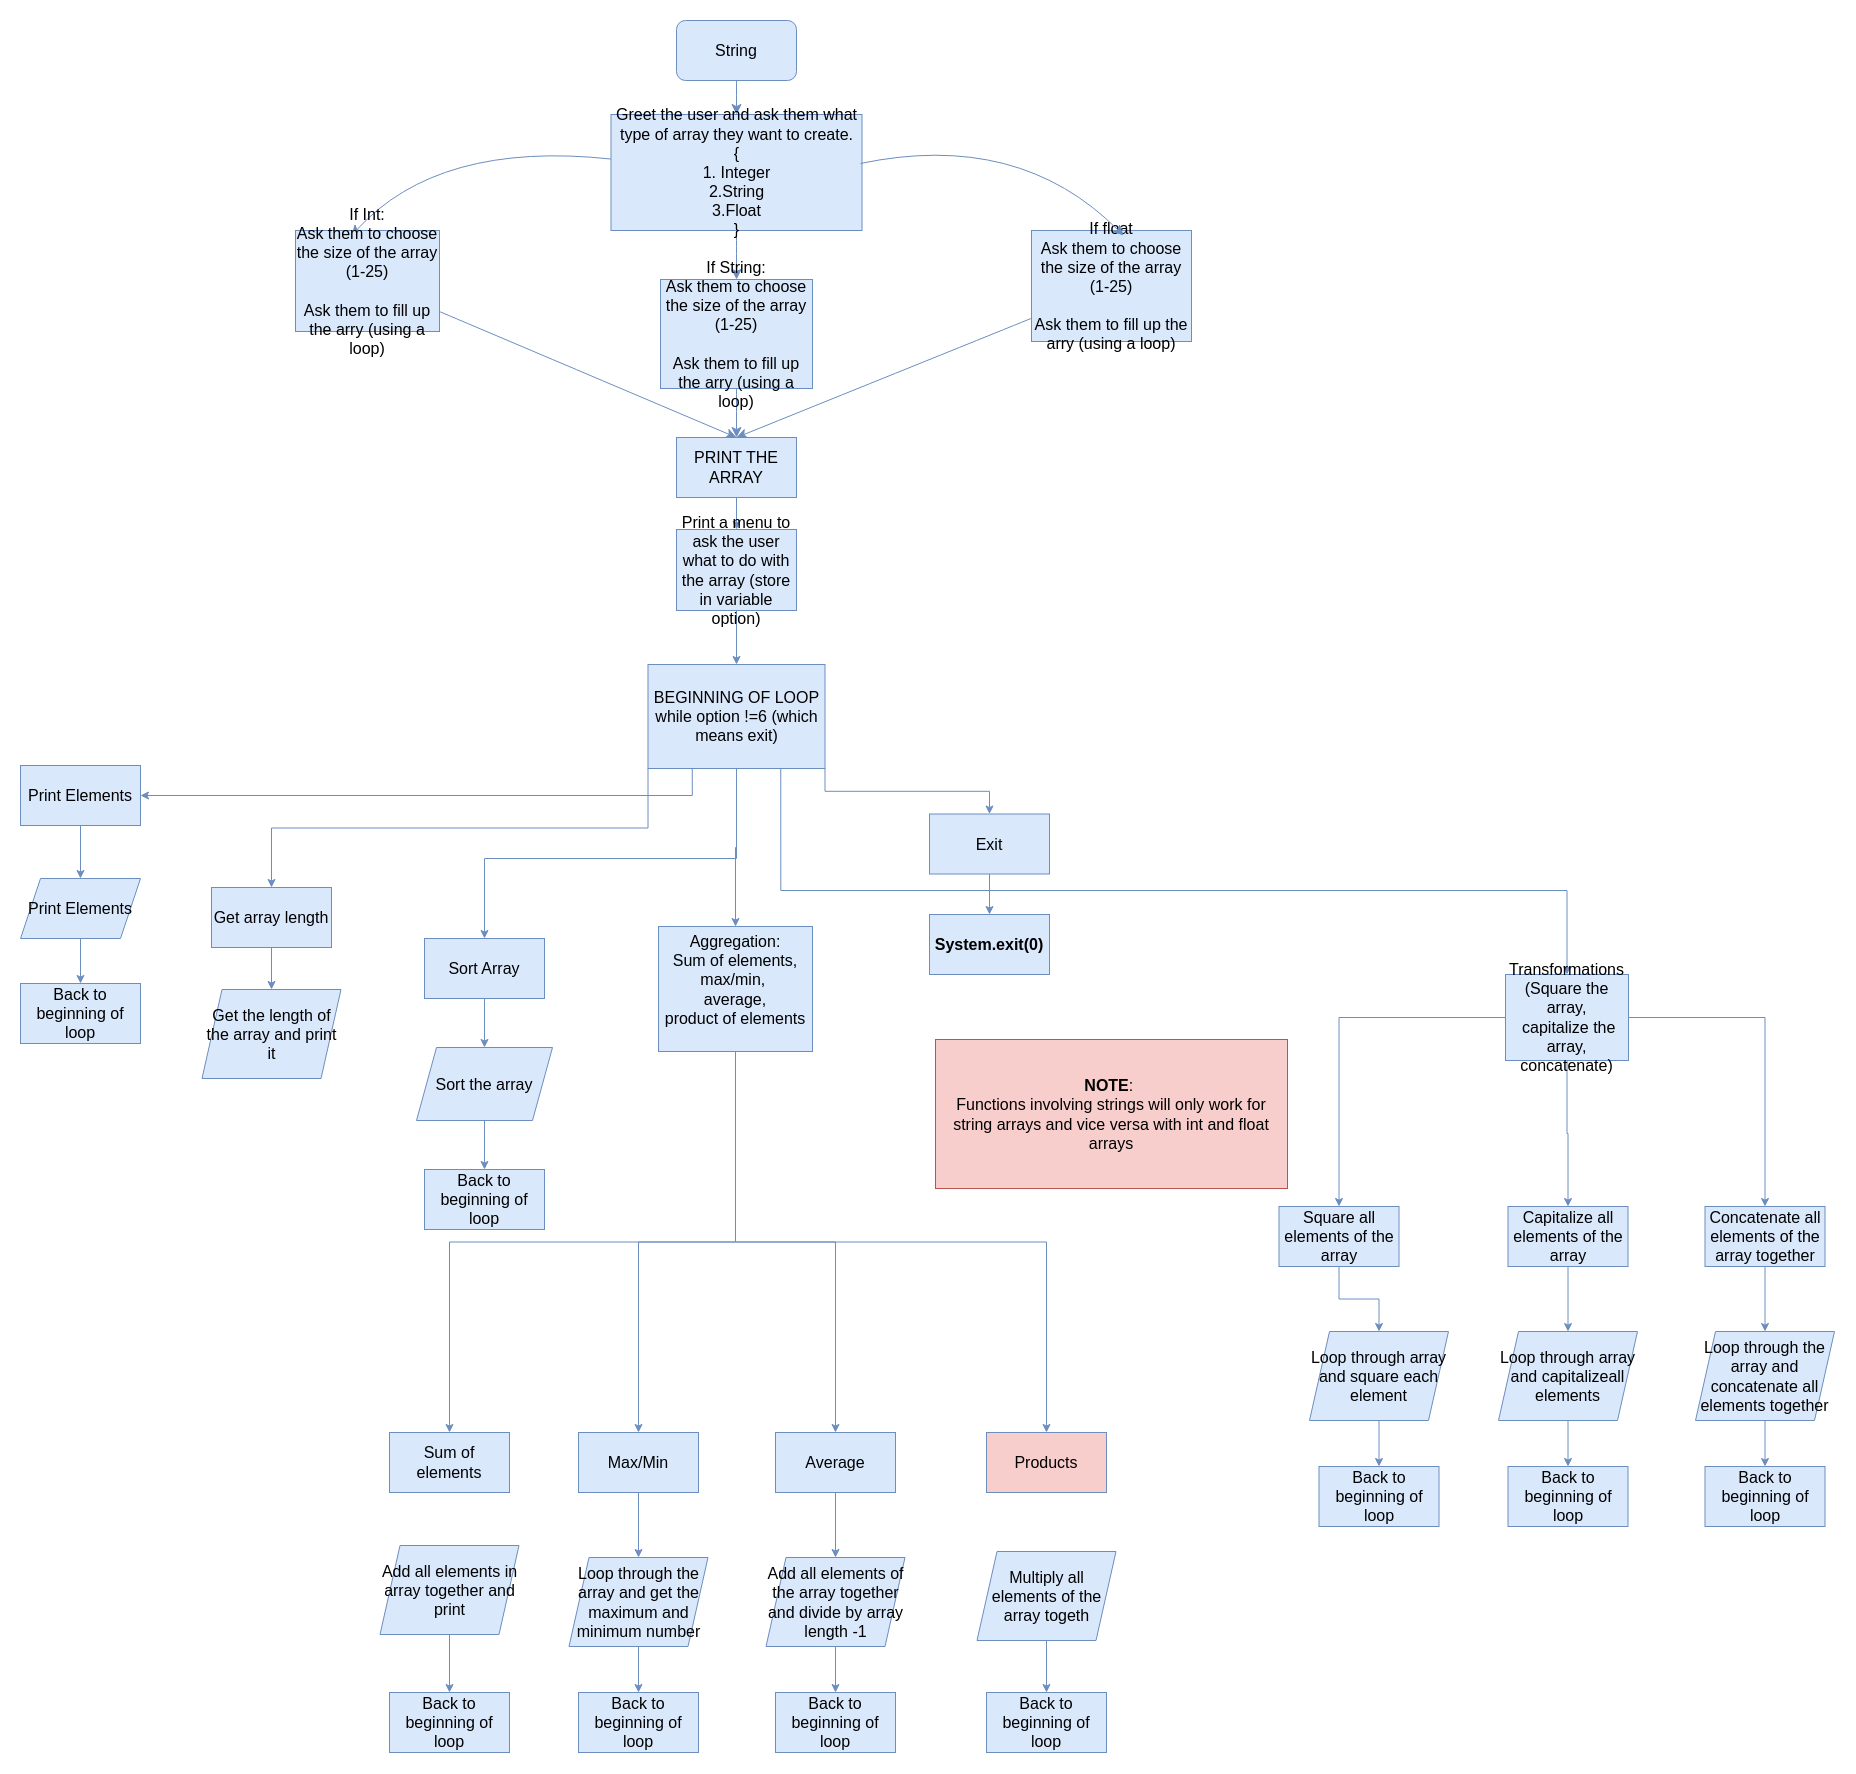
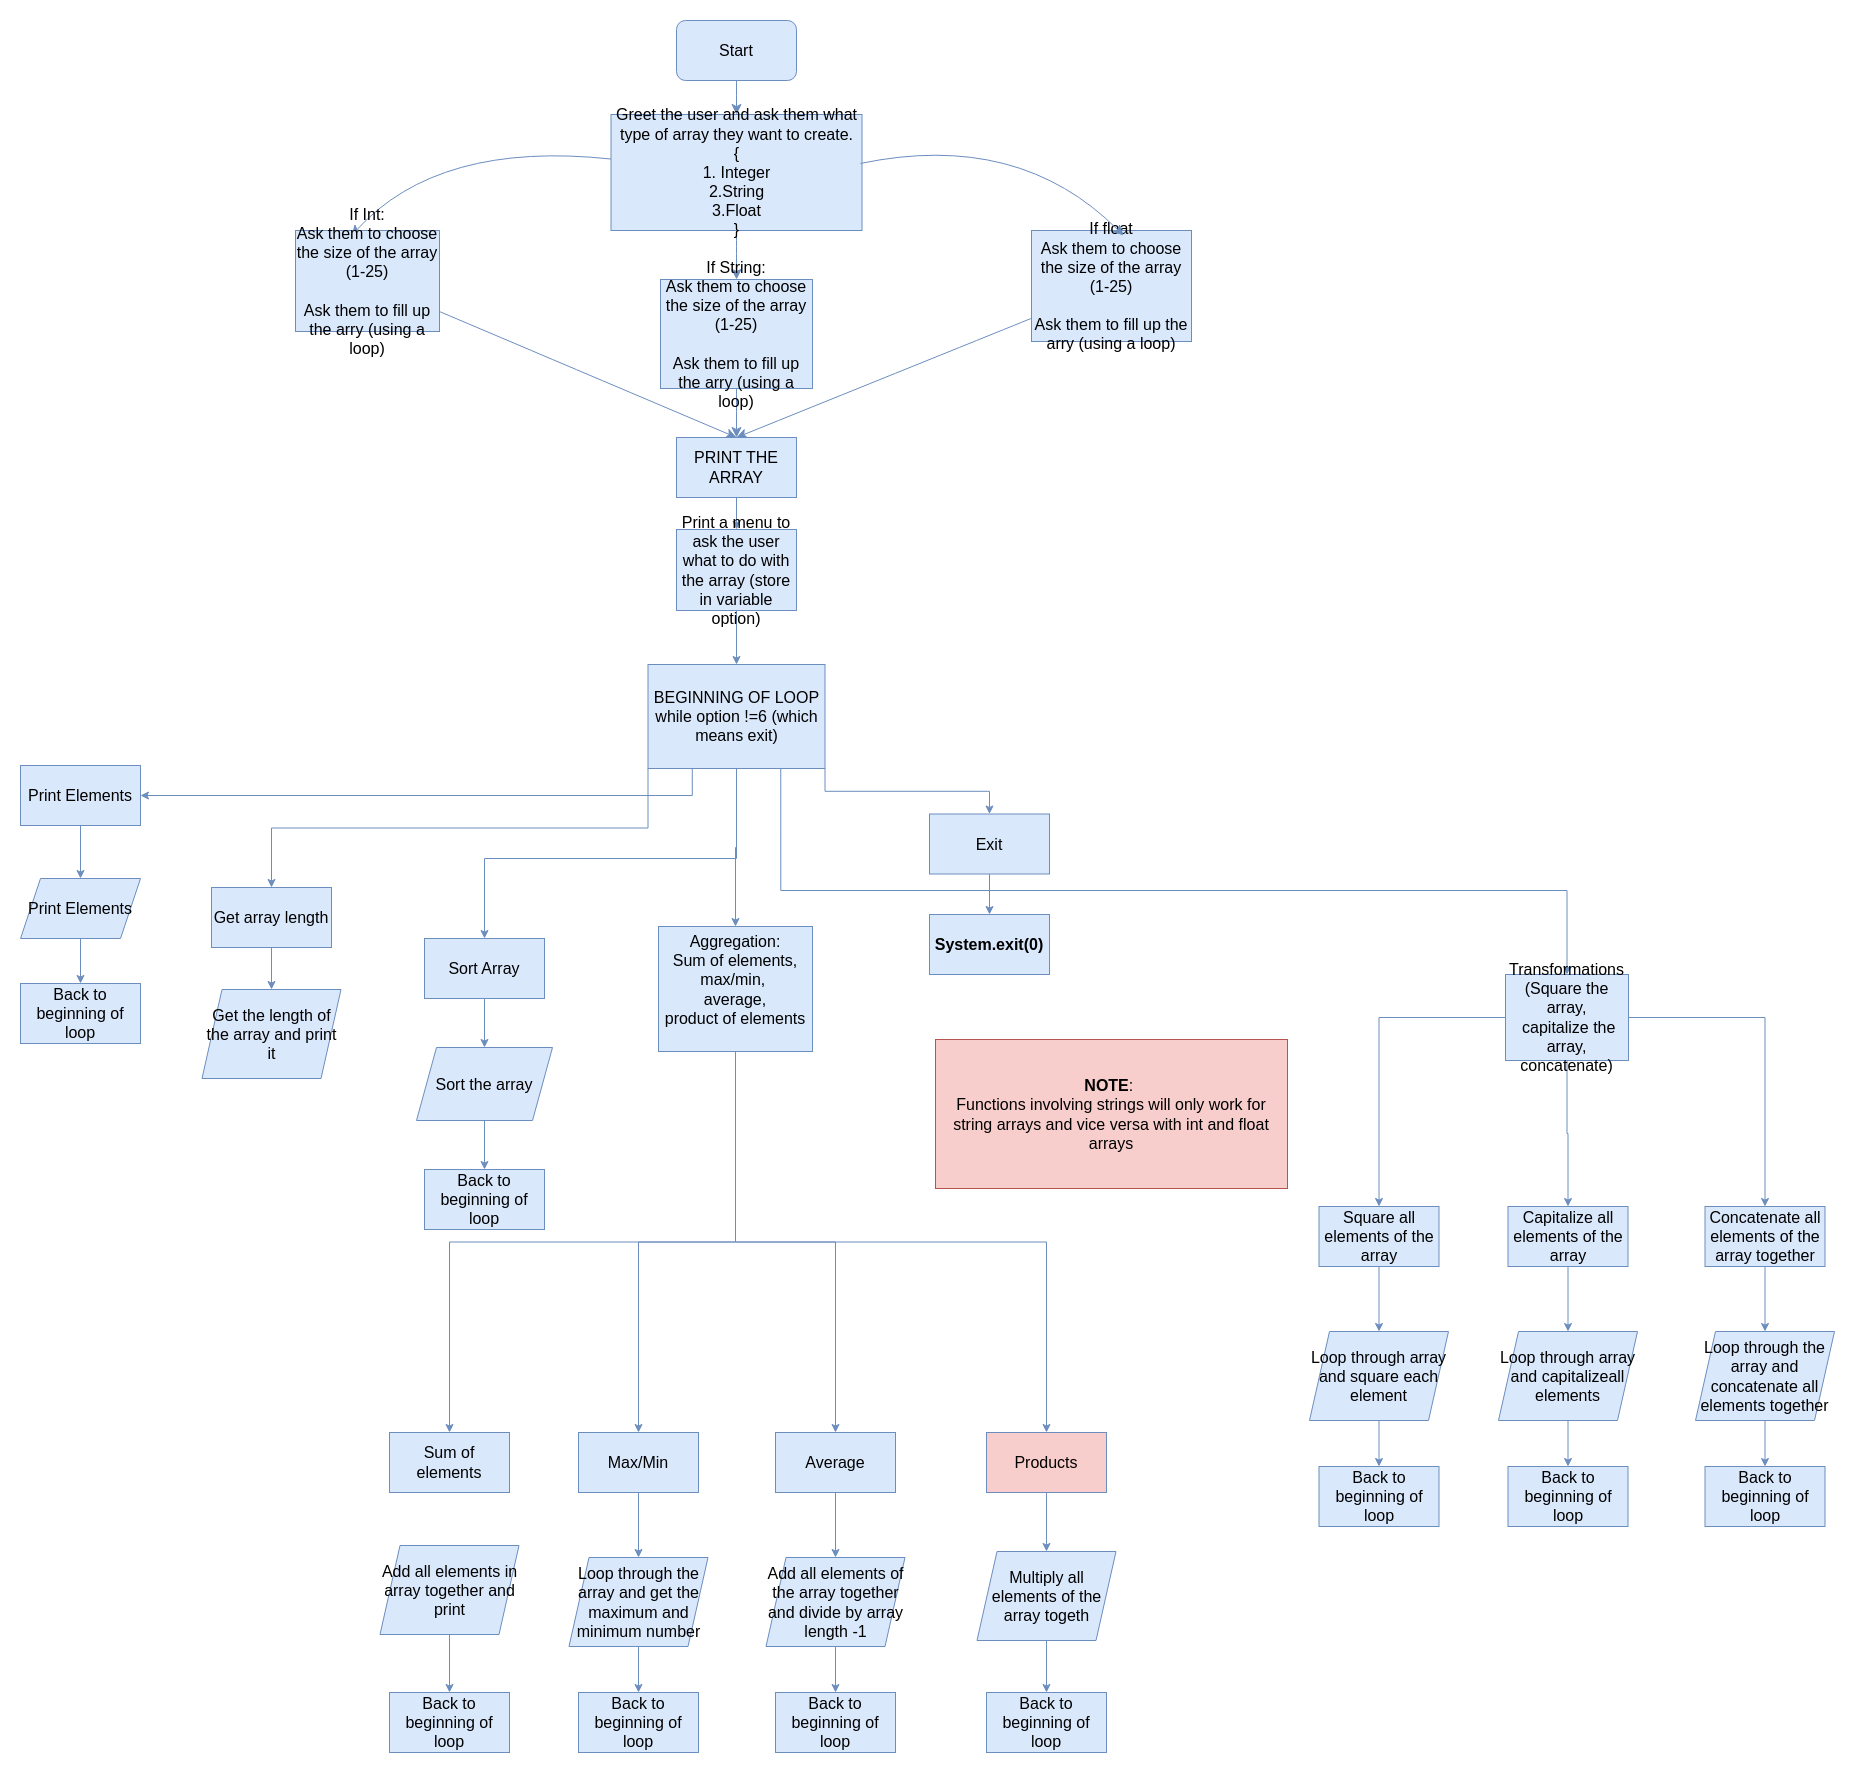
node "String": label "String" -> "Start"
node "Square all elements of the array": moved (1339, 1237) -> (1379, 1237)
edge "Products" -> "Multiply all elements of the array togeth": added
